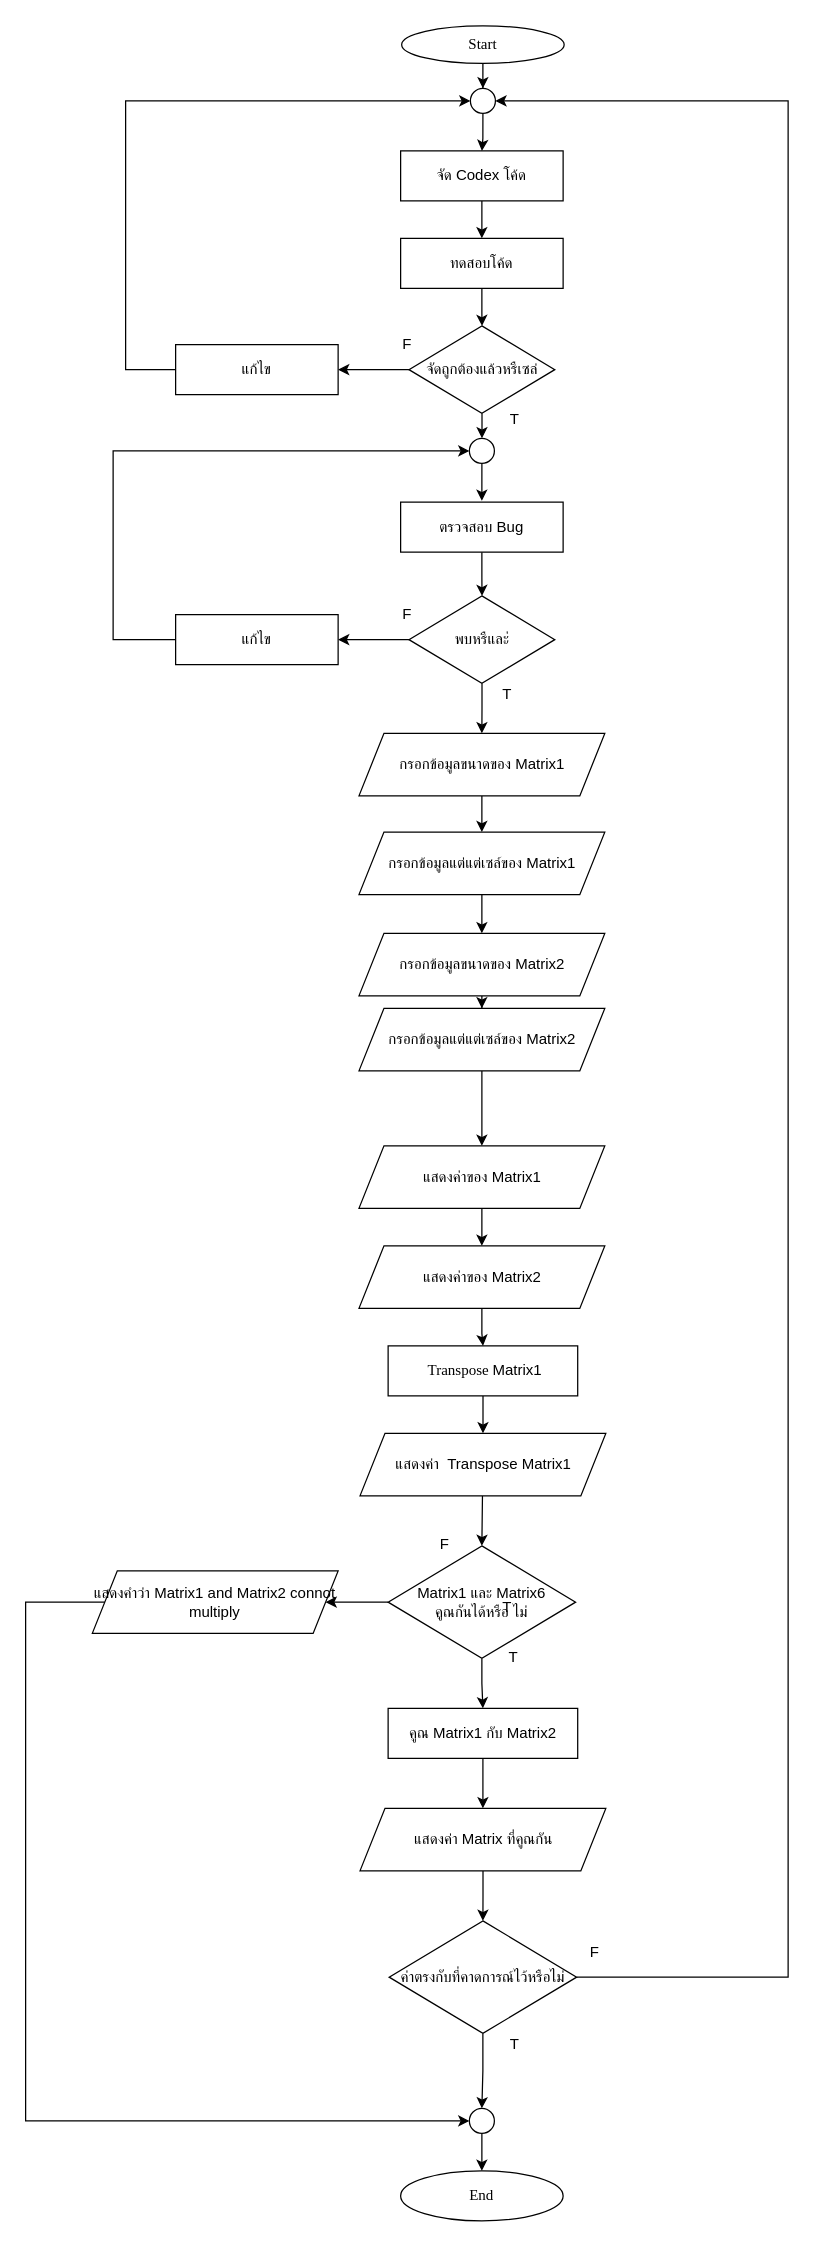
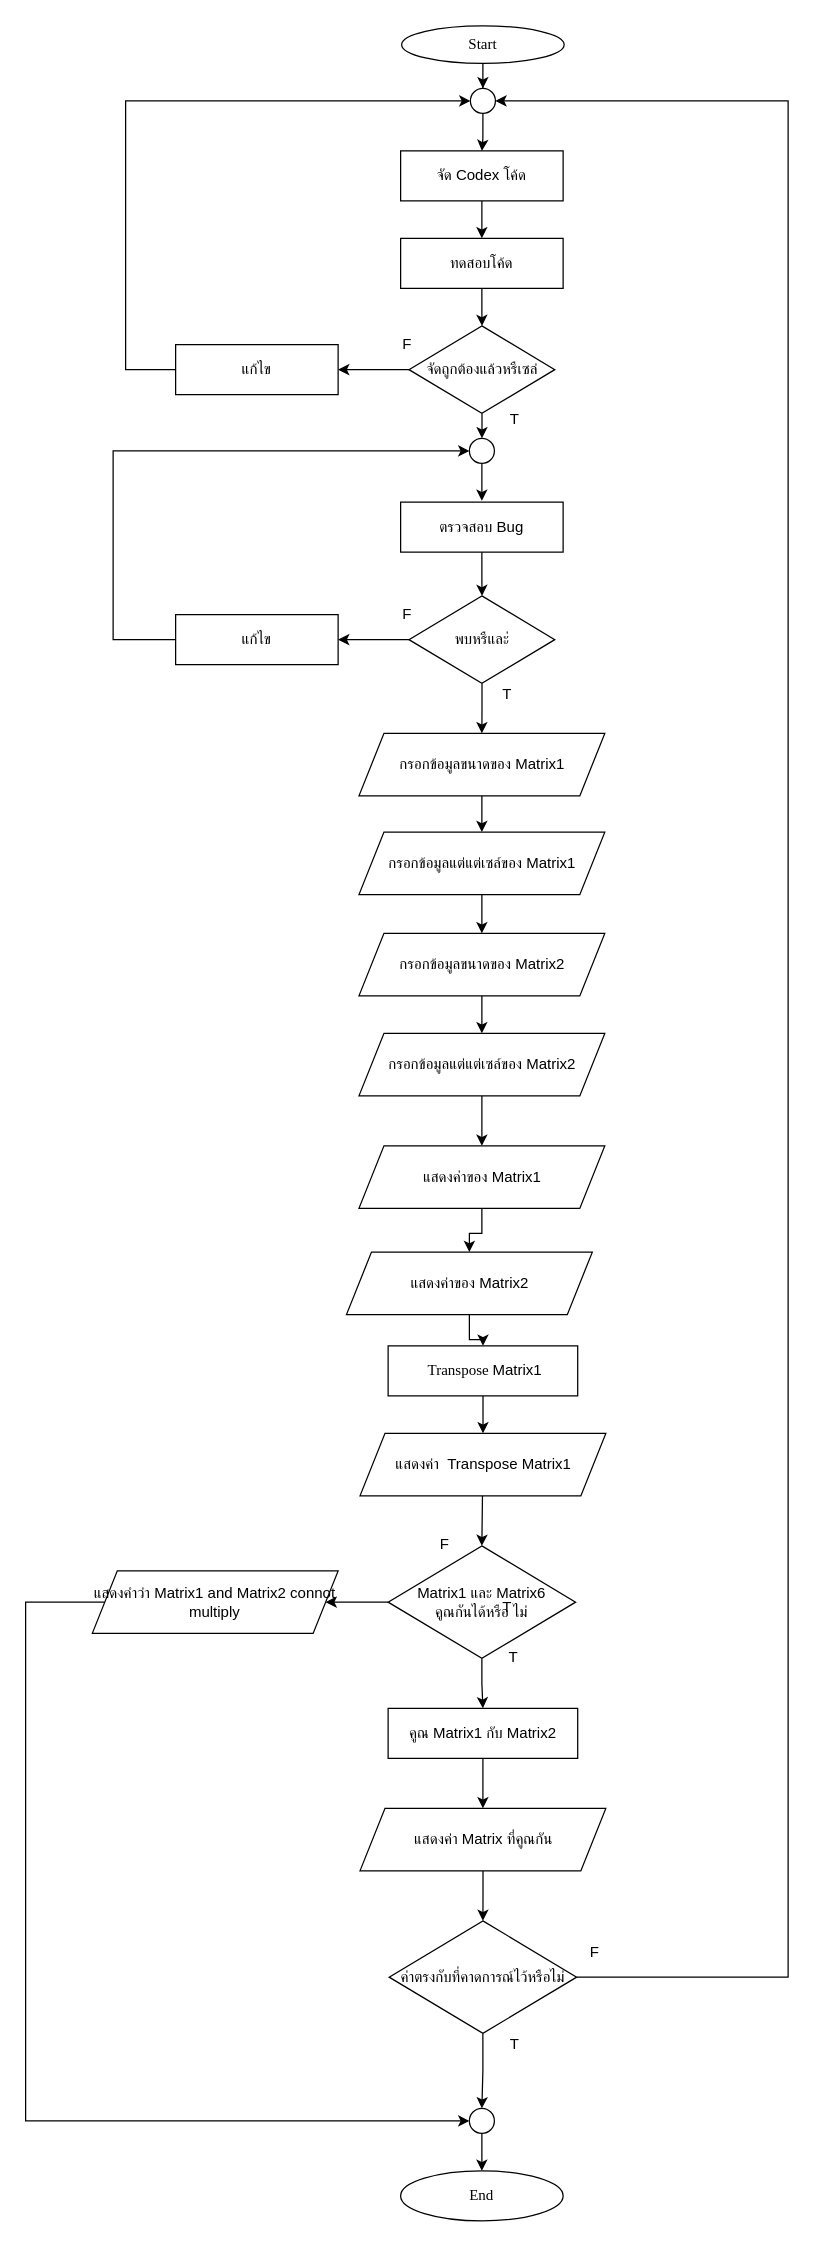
node "กรอกข้อมูลแต่แต่เซล์ของ Matrix2": moved (482, 1039) -> (482, 1064)
node "แสดงค่าของ Matrix2": moved (482, 1277) -> (469, 1283)
